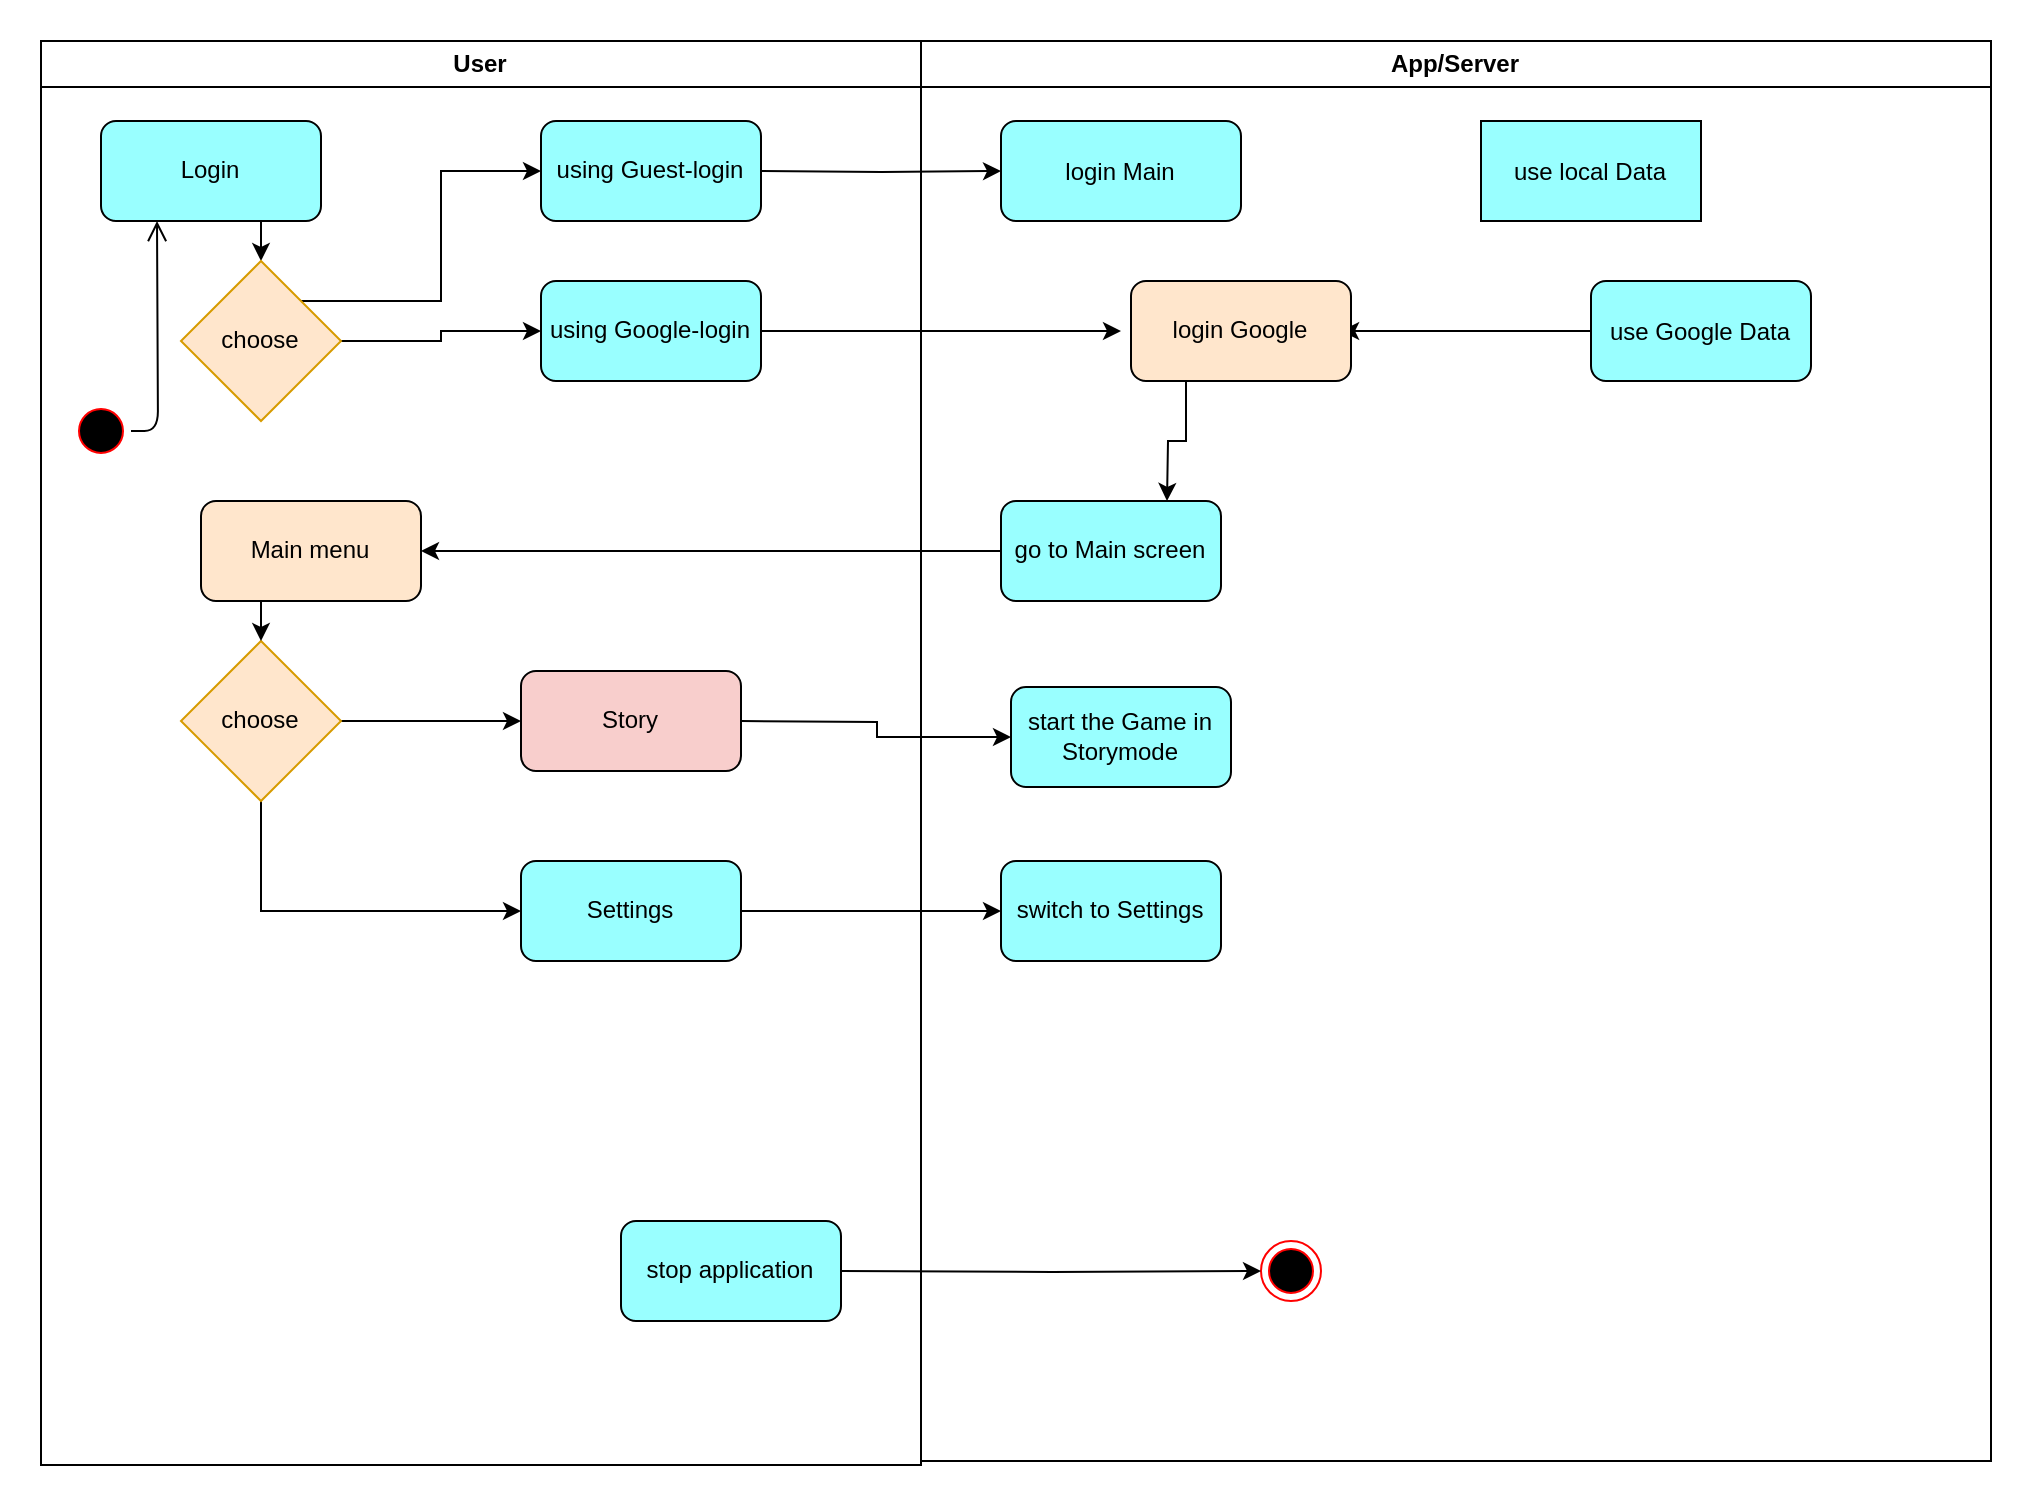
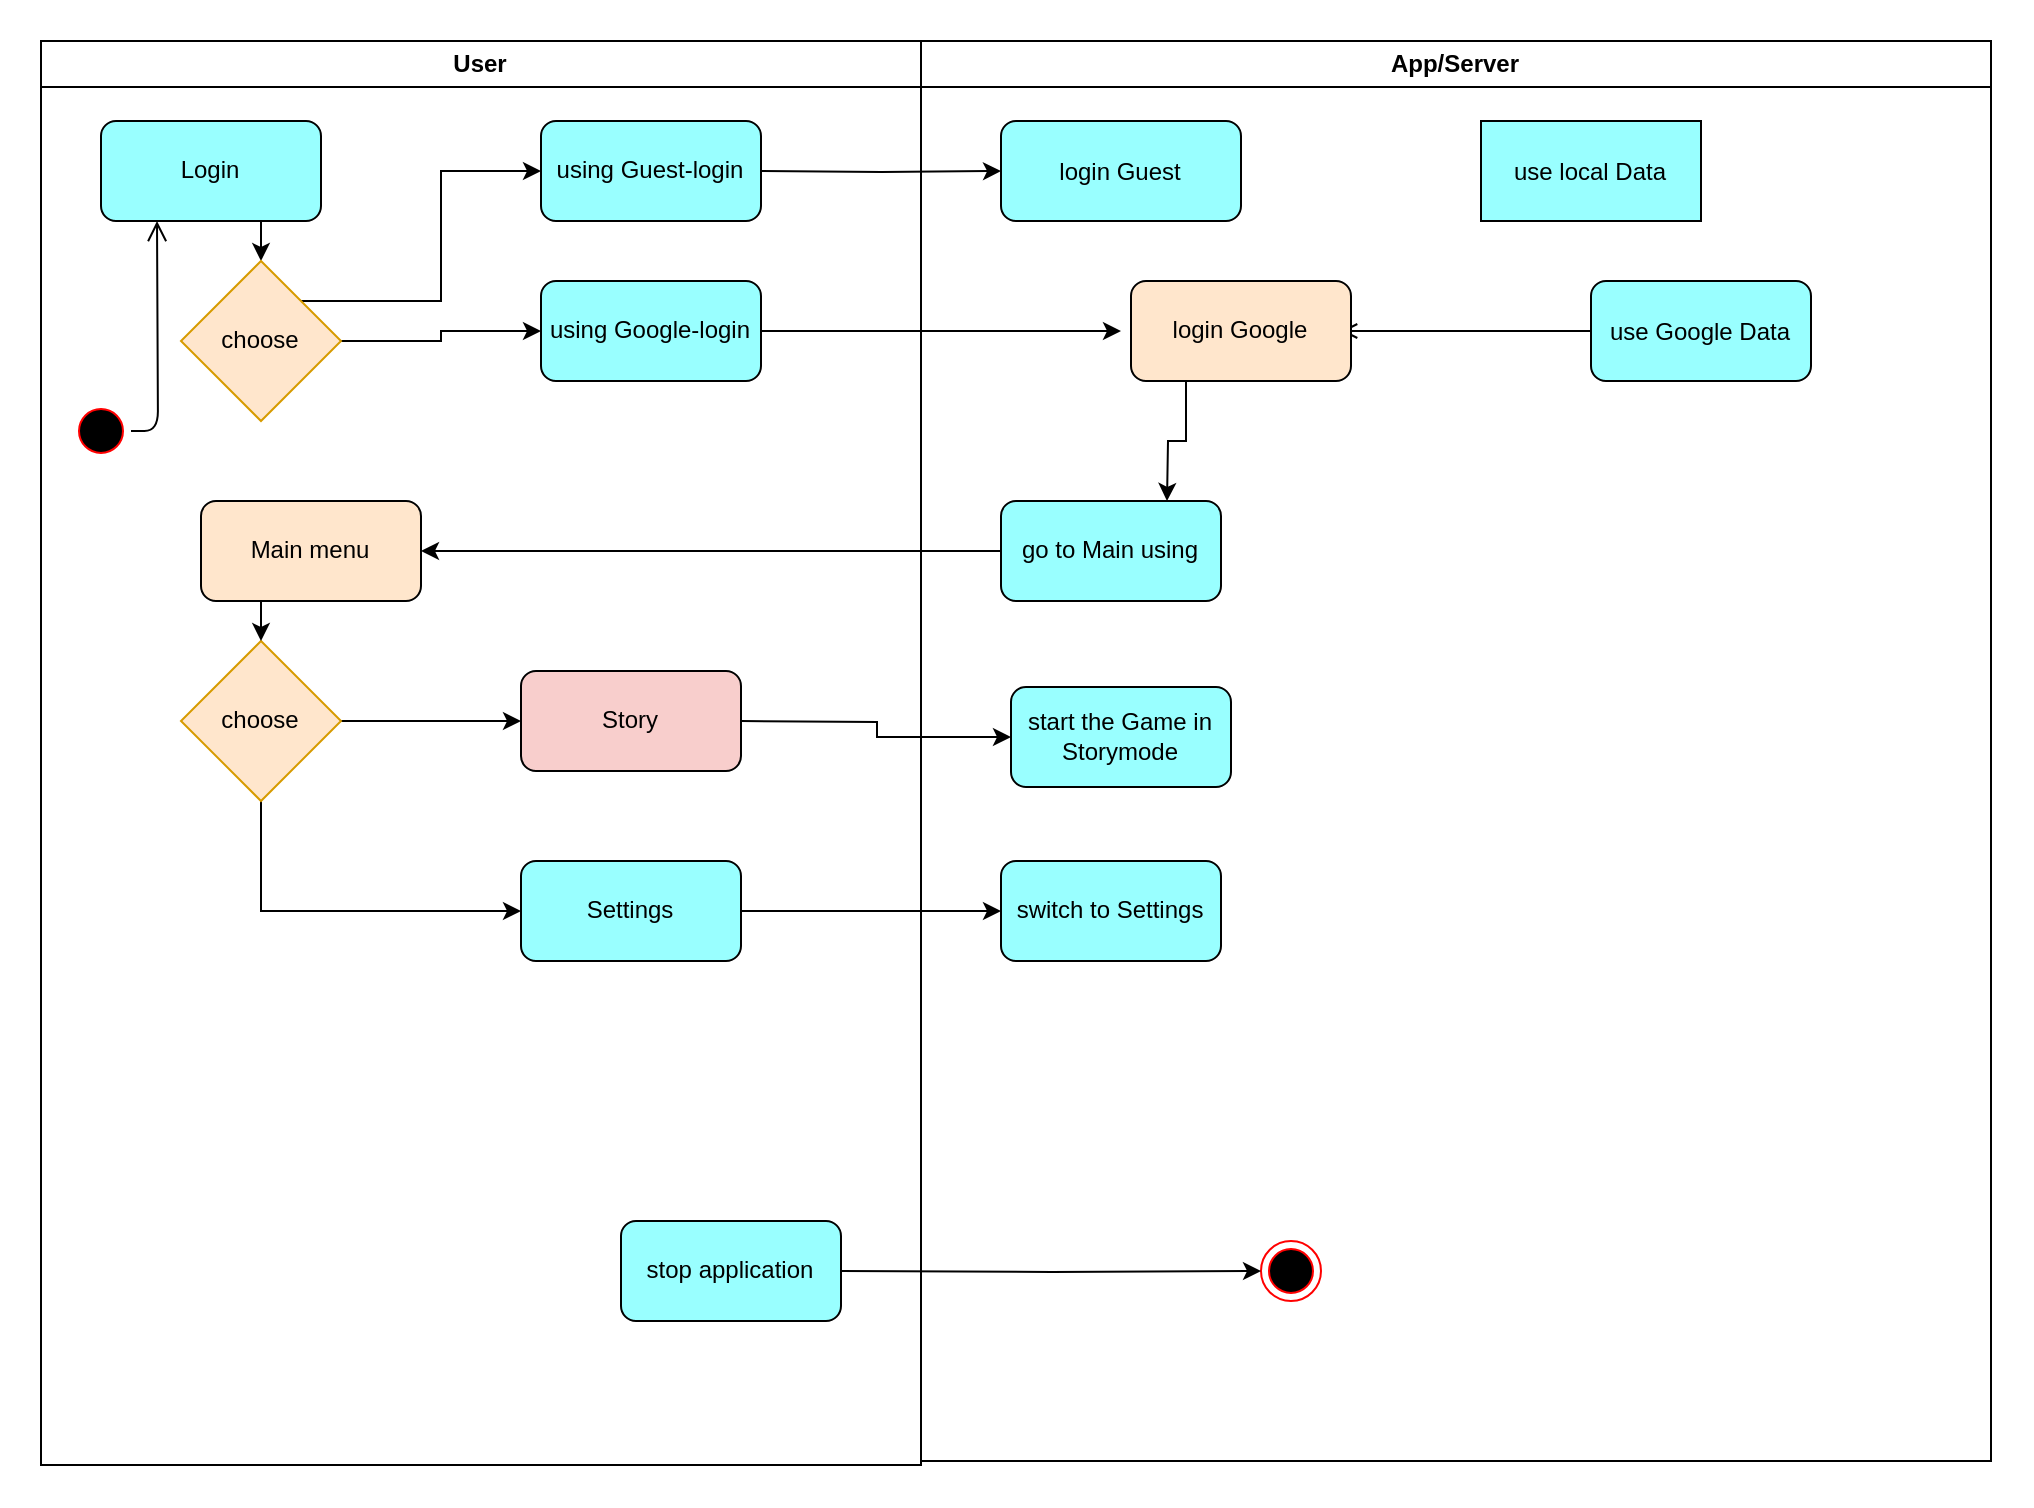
node "login Main": label "login Main" -> "login Guest"
edge "use Google Data" -> "login Google": arrowhead classic -> open
node "go to Main screen": label "go to Main screen" -> "go to Main using"
